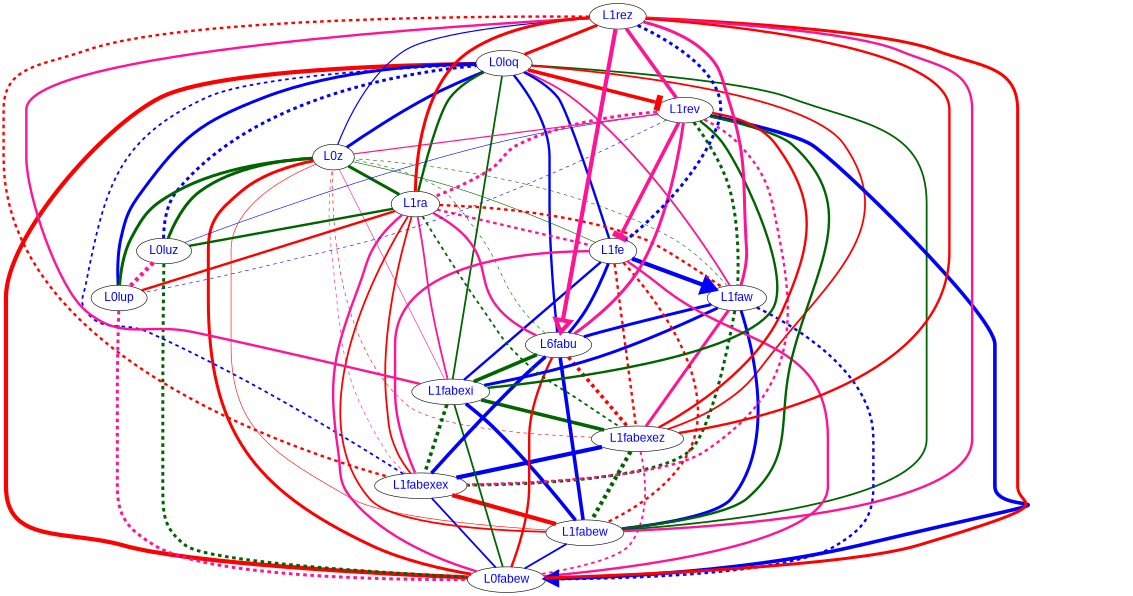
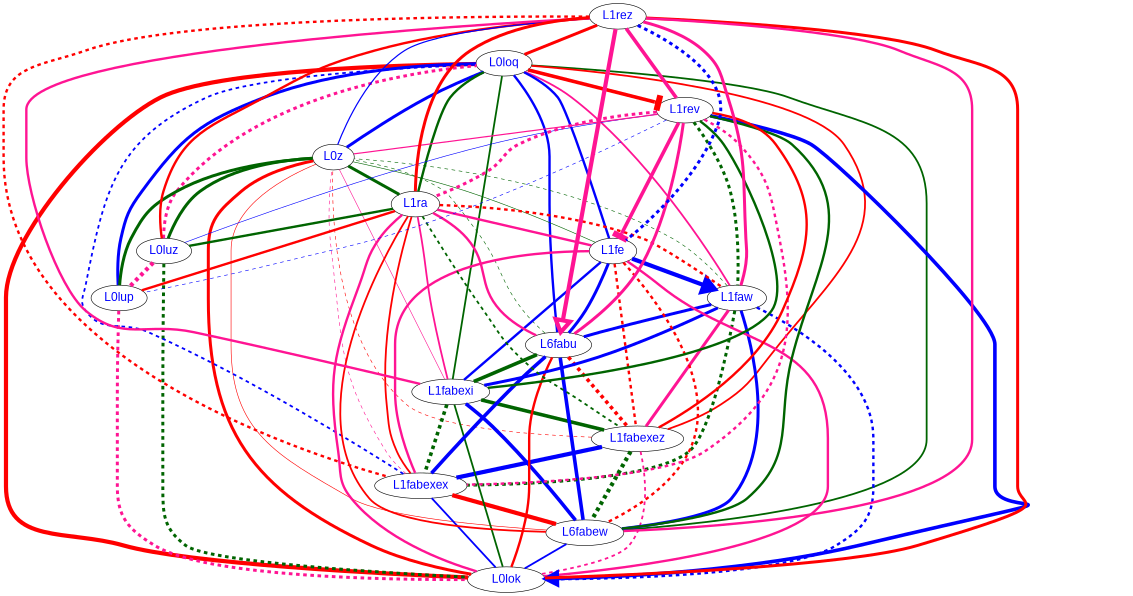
edge "L0loq" -- "L0luz": color blue -> deeppink
edge "L1rez" -- "L1fabexez": now "L1rez" -- "L0luz"
edge "L1ra" -- "L1fe": style dashed -> bold
node "L1fabew": label "L1fabew" -> "L6fabew"
node "L0fabew": label "L0fabew" -> "L0lok"
